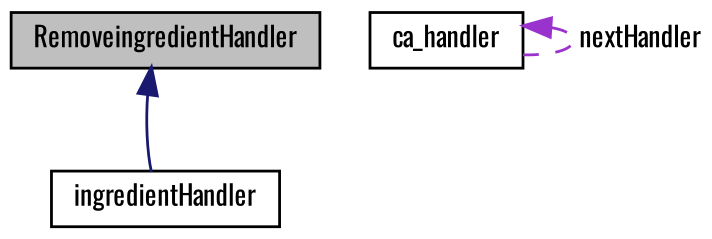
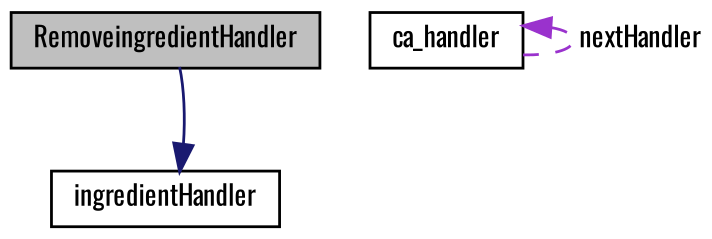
edge "ingredientHandler" -> "RemoveingredientHandler": reversed
